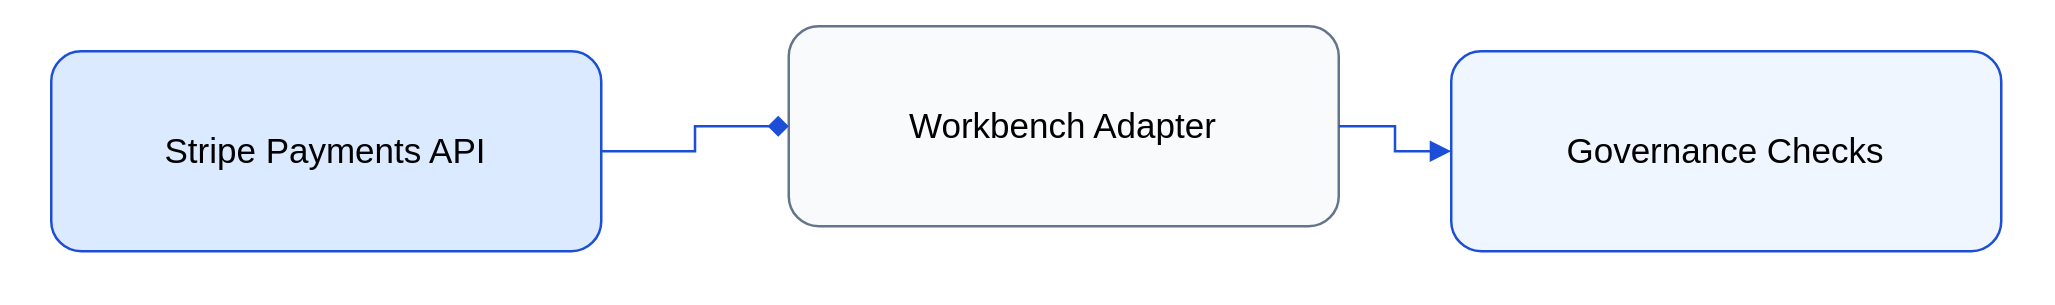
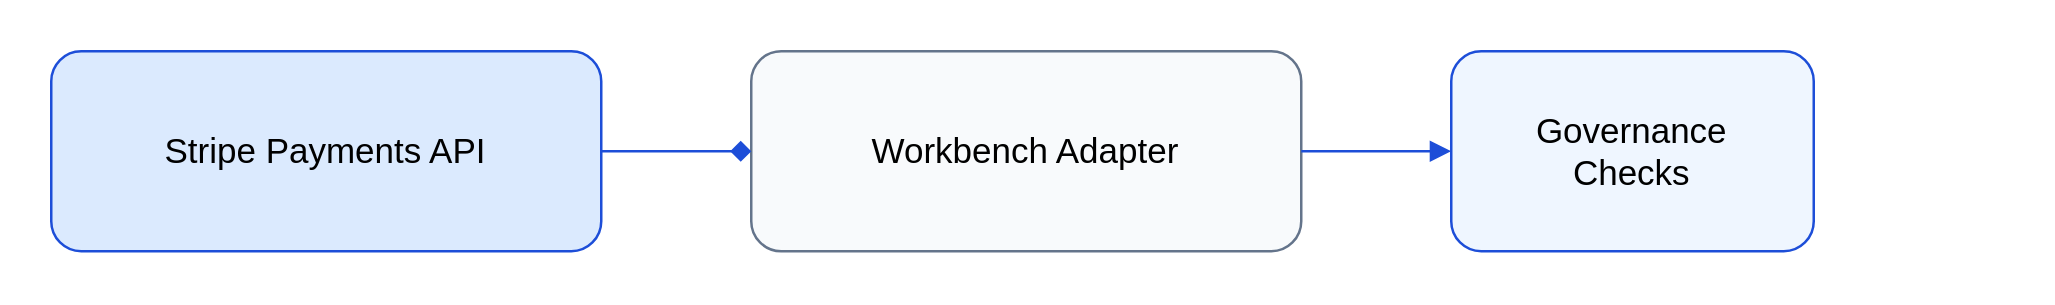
node "Workbench Adapter": moved (1064, 126) -> (1026, 151)
node "Governance Checks": size 550x200 -> 363x200
